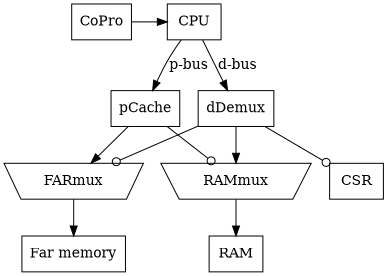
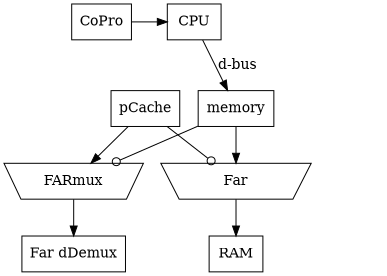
edge "CPU" -> "pCache": removed, label "p-bus"
node "dDemux": label "dDemux" -> "memory"
node "RAMmux": label "RAMmux" -> "Far"
node "CSR": removed
node "Far memory": label "Far memory" -> "Far dDemux"
